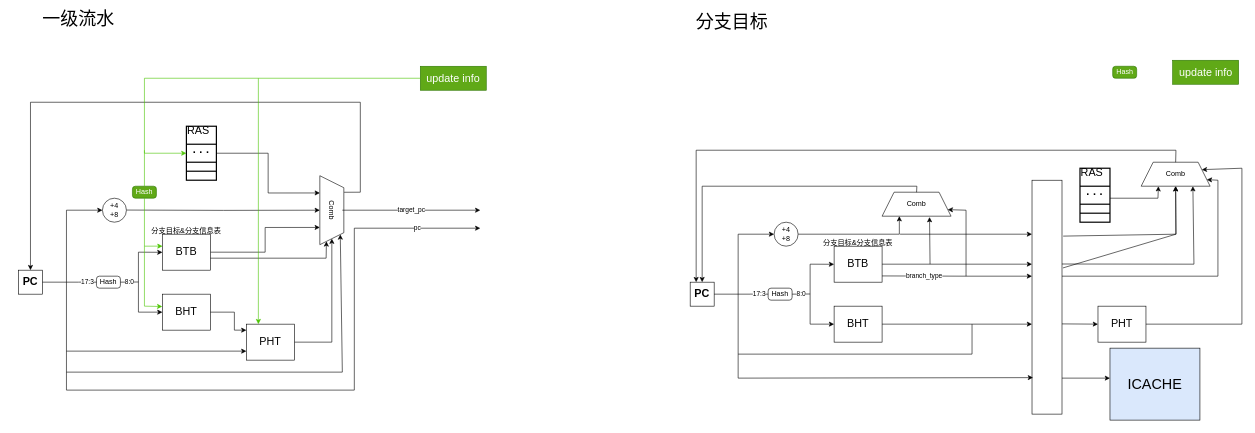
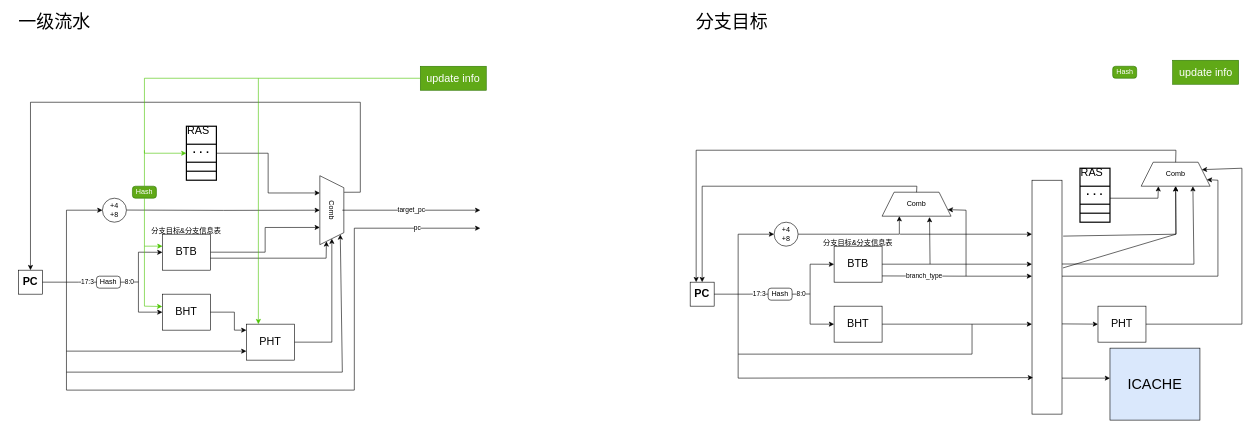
node "一级流水": moved (78, 18) -> (54, 21)
